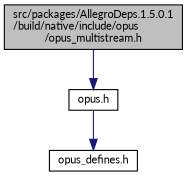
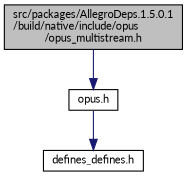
node "opus_defines.h": label "opus_defines.h" -> "defines_defines.h"
